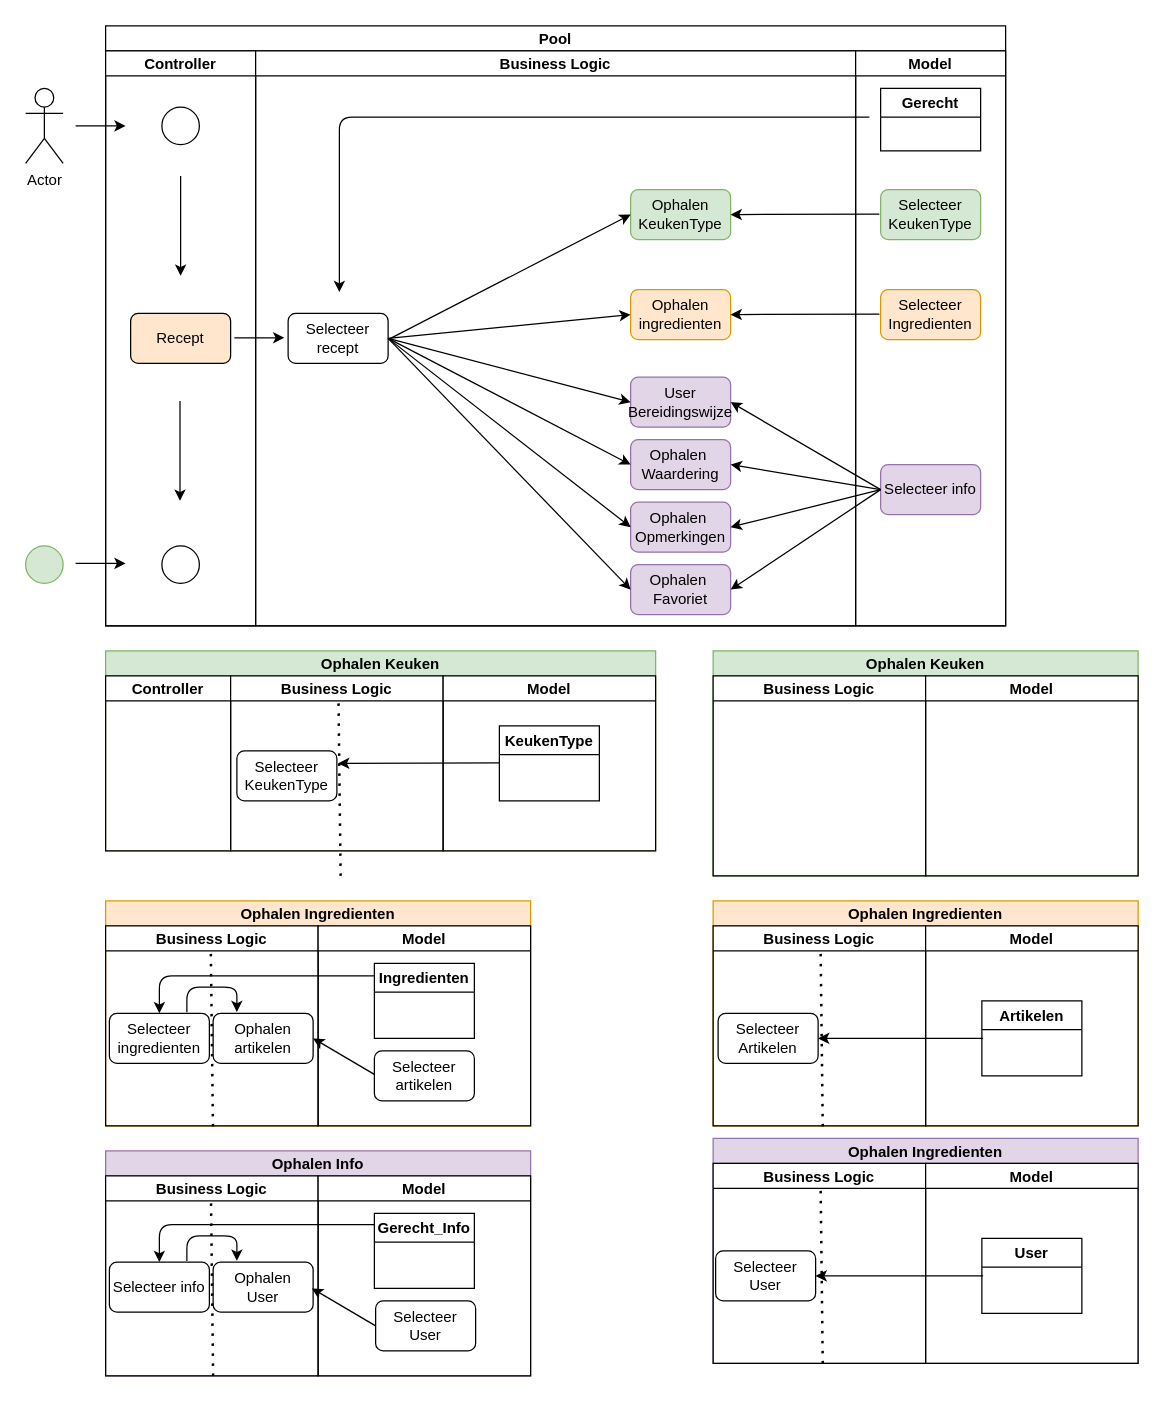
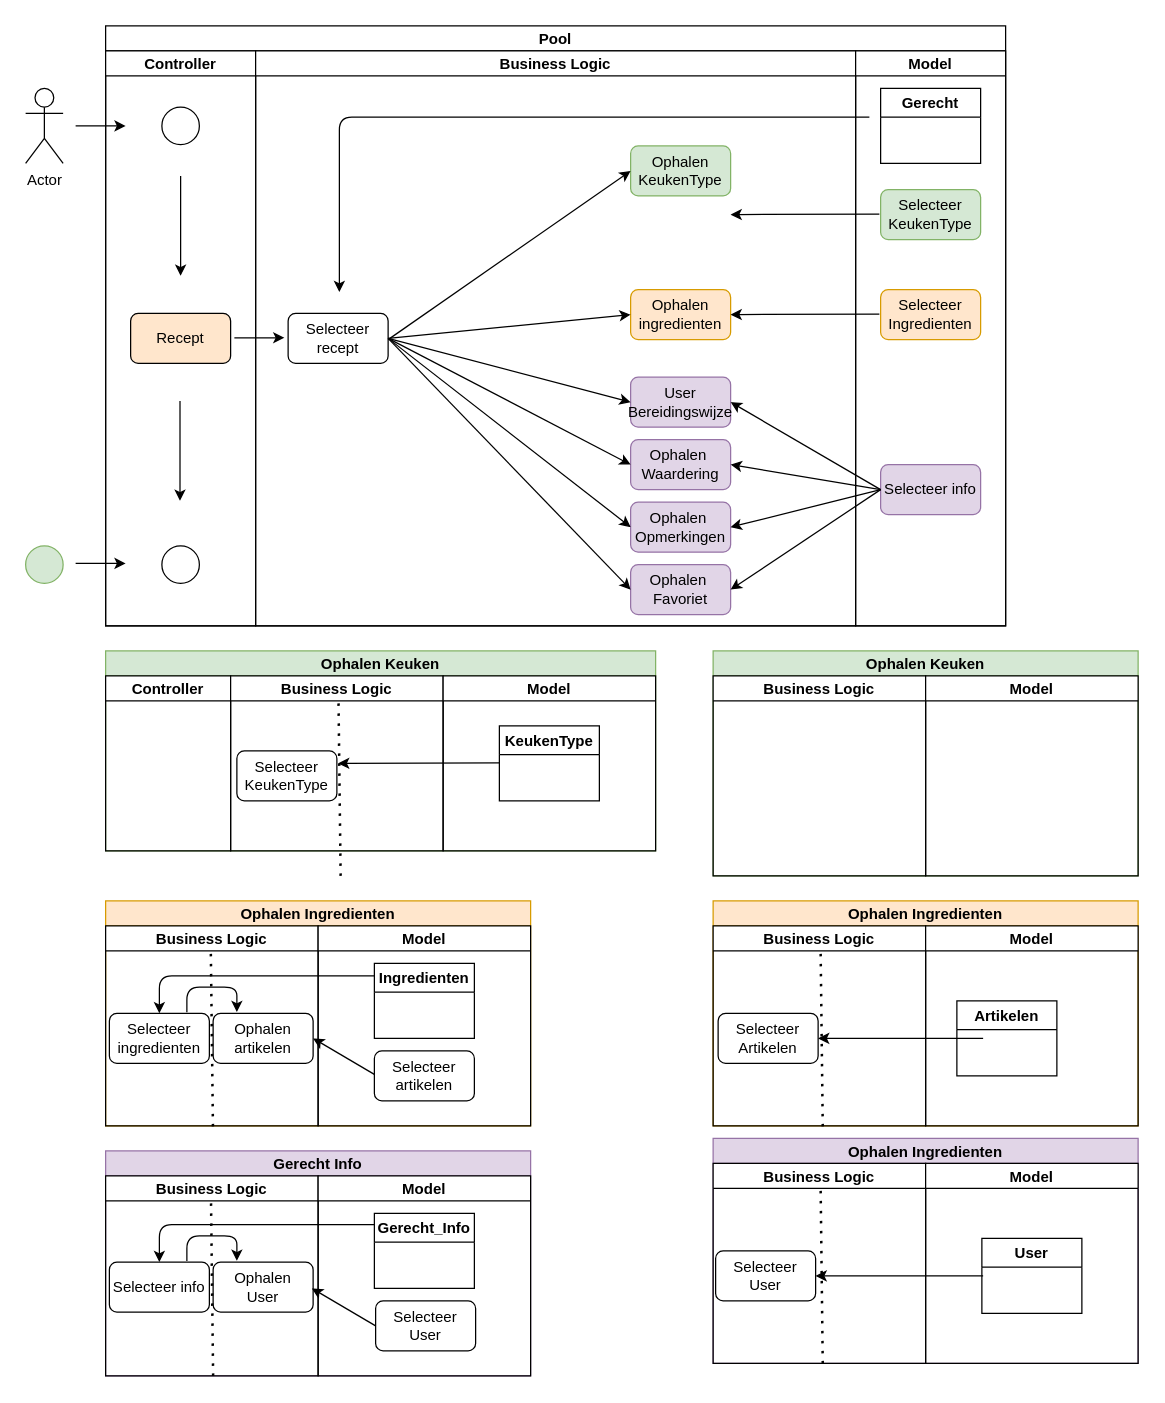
node "Gerecht": size 100x63 -> 100x75
node "Ophalen KeukenType": moved (681, 214) -> (681, 171)
node "Artikelen": moved (1032, 1038) -> (1007, 1038)
node "Ophalen Info": label "Ophalen Info" -> "Gerecht Info"
